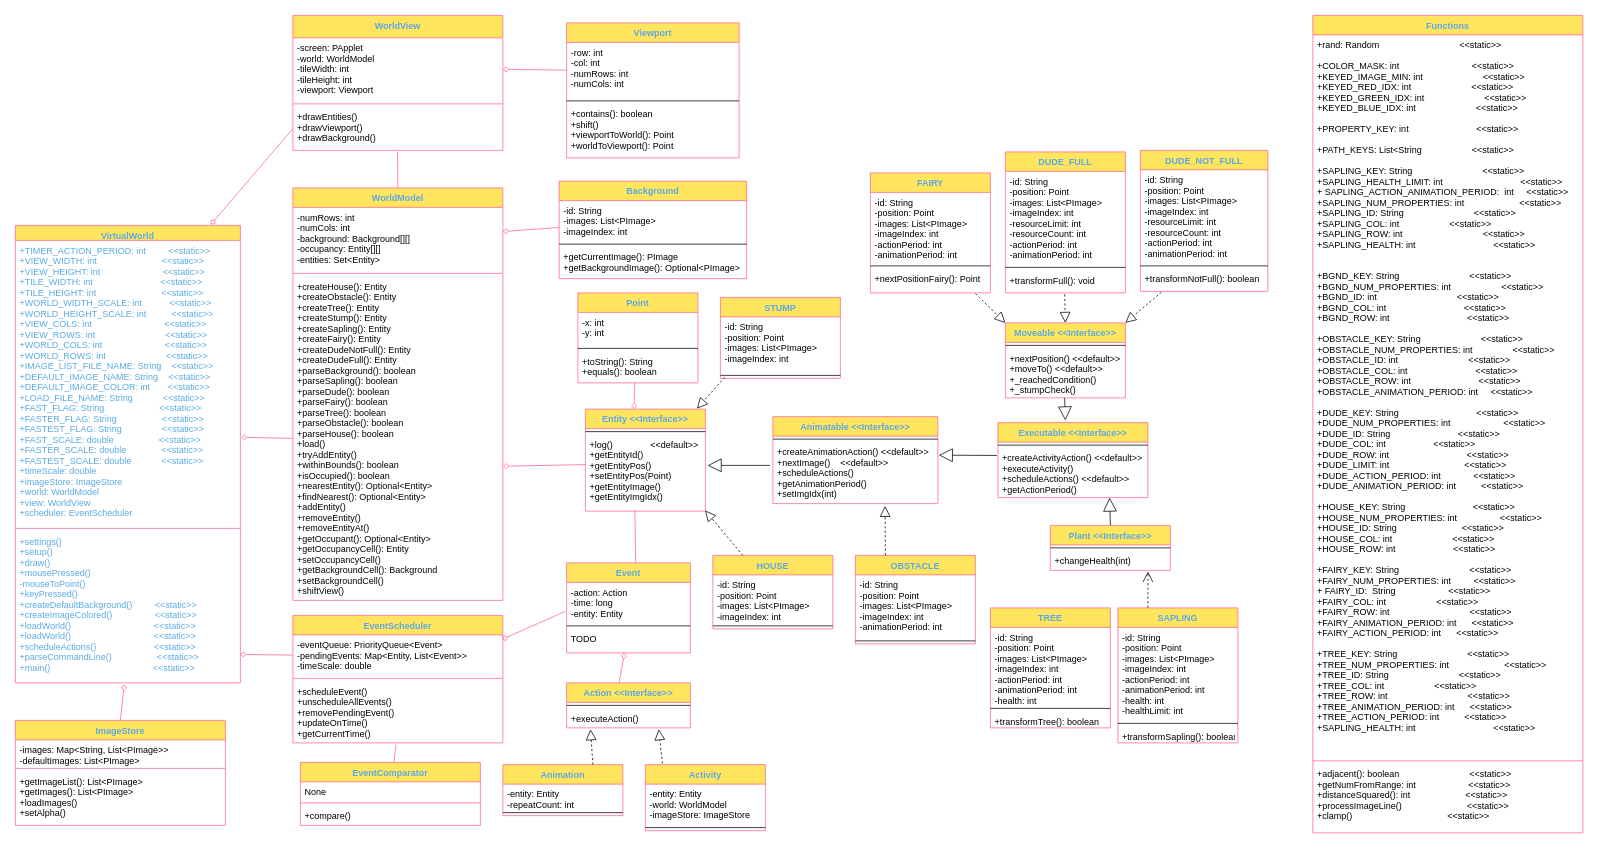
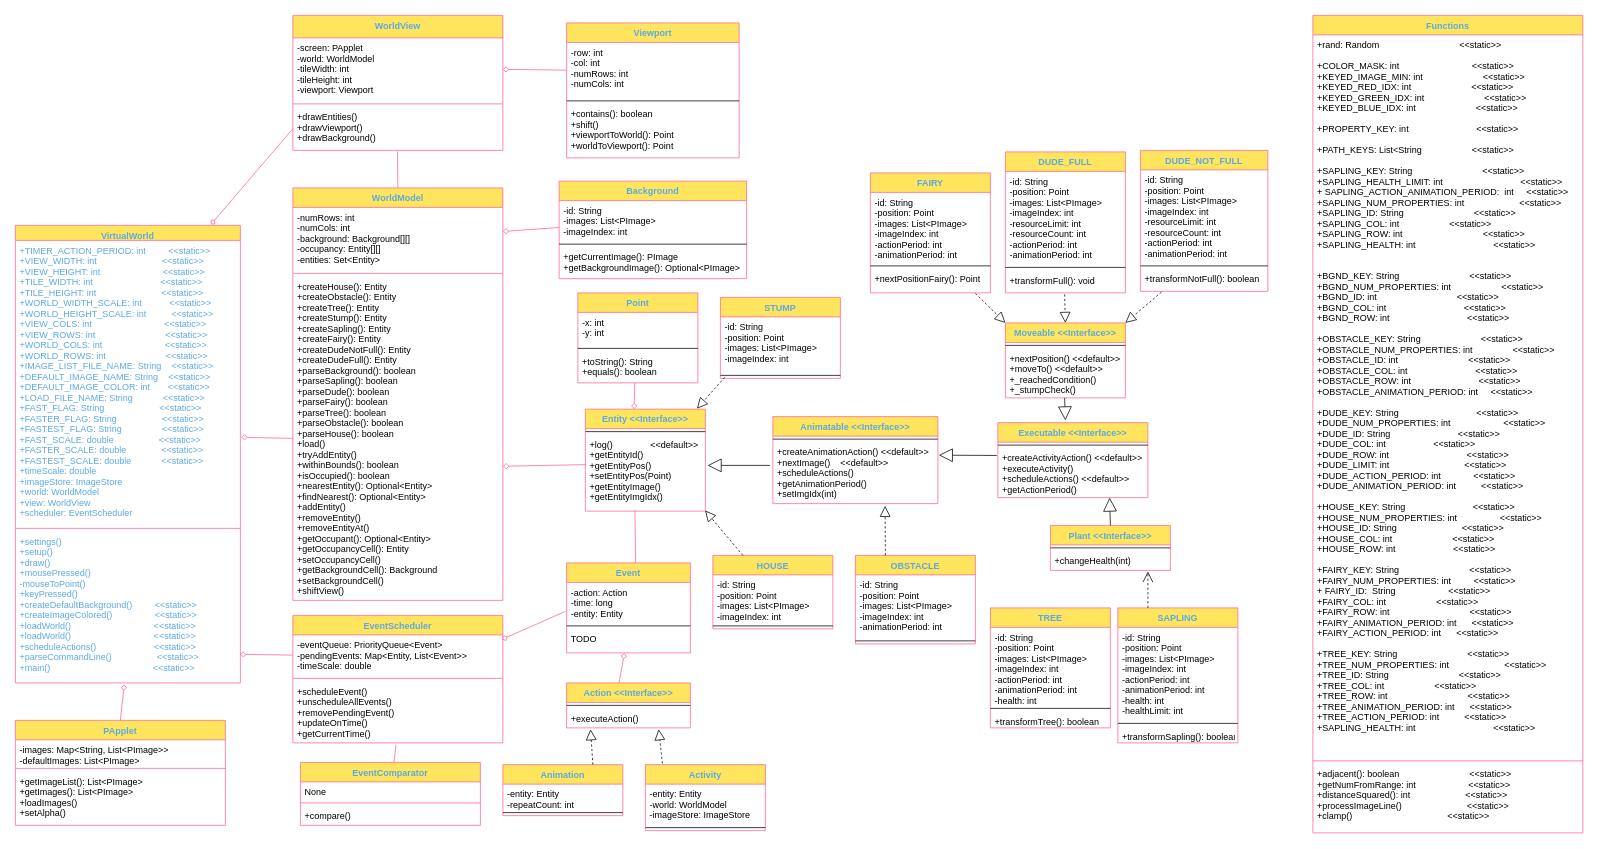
node "ImageStore": label "ImageStore" -> "PApplet"
